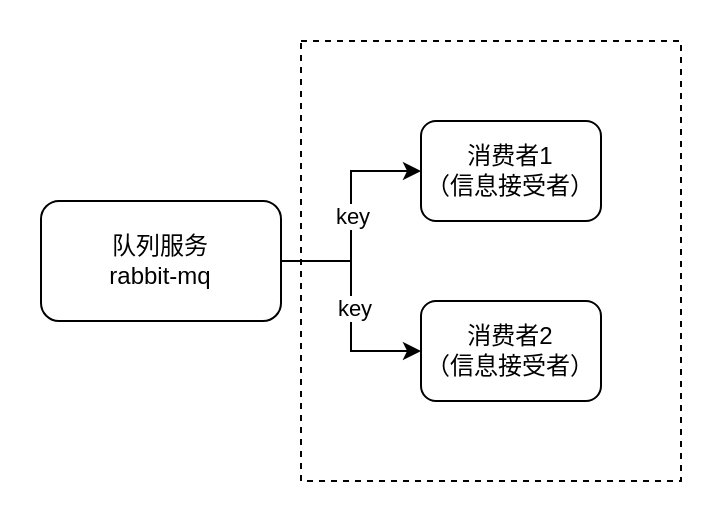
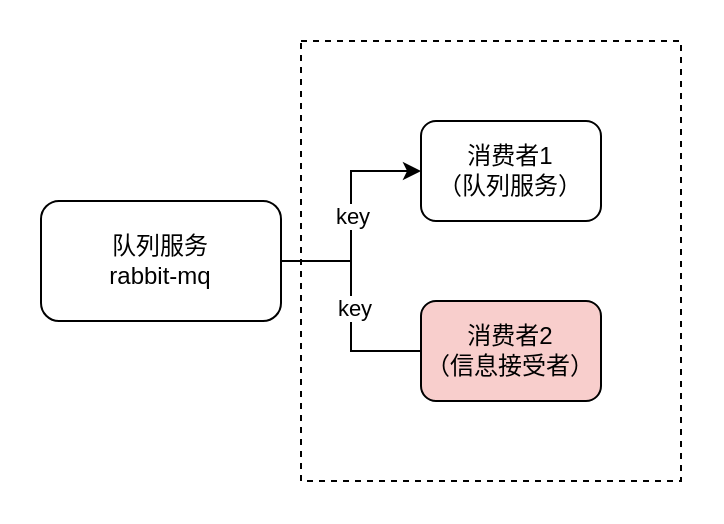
node "消费者1 （信息接受者）": label "消费者1 （信息接受者）" -> "消费者1 （队列服务）"
edge "队列服务 rabbit-mq" -> "消费者2 （信息接受者）": arrowhead classic -> none
node "消费者2 （信息接受者）": fillcolor #ffffff -> #f8cecc
